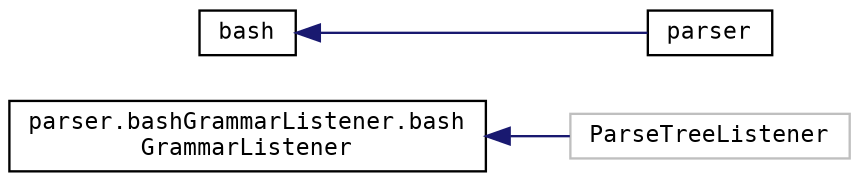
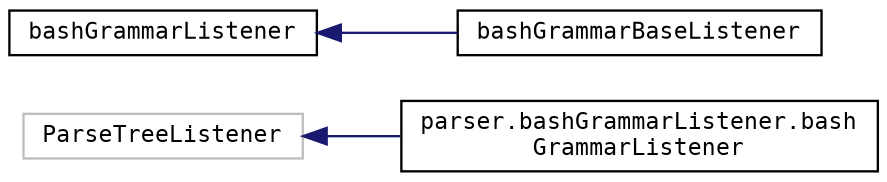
node "bash": label "bash" -> "bashGrammarListener"
node "parser": label "parser" -> "bashGrammarBaseListener"
edge "ParseTreeListener" -> "parser.bashGrammarListener.bash GrammarListener": reversed
